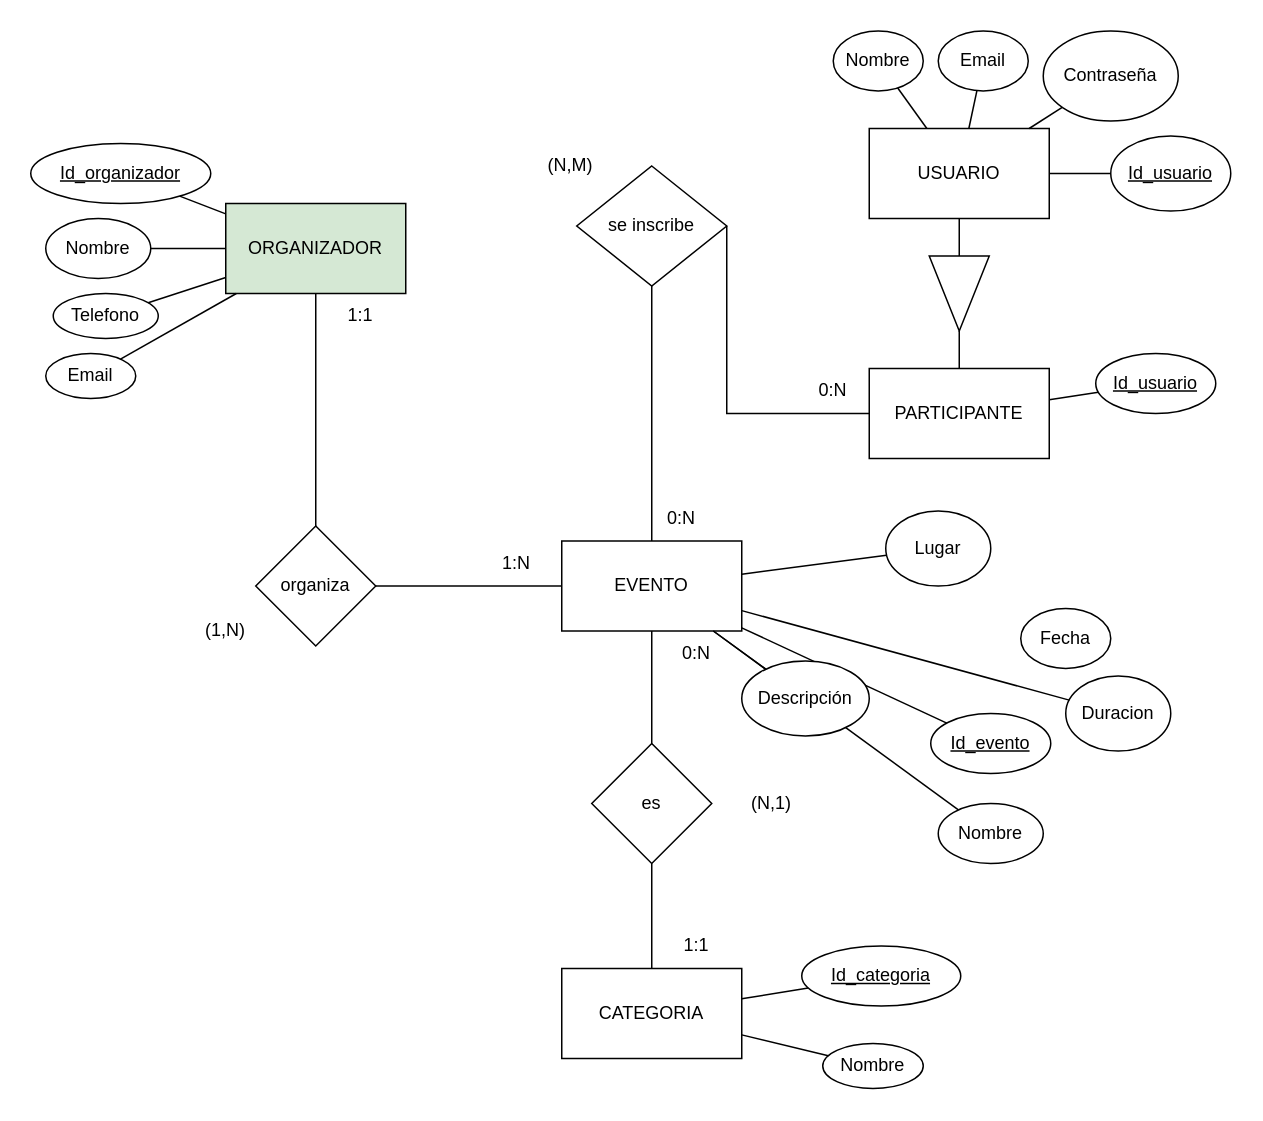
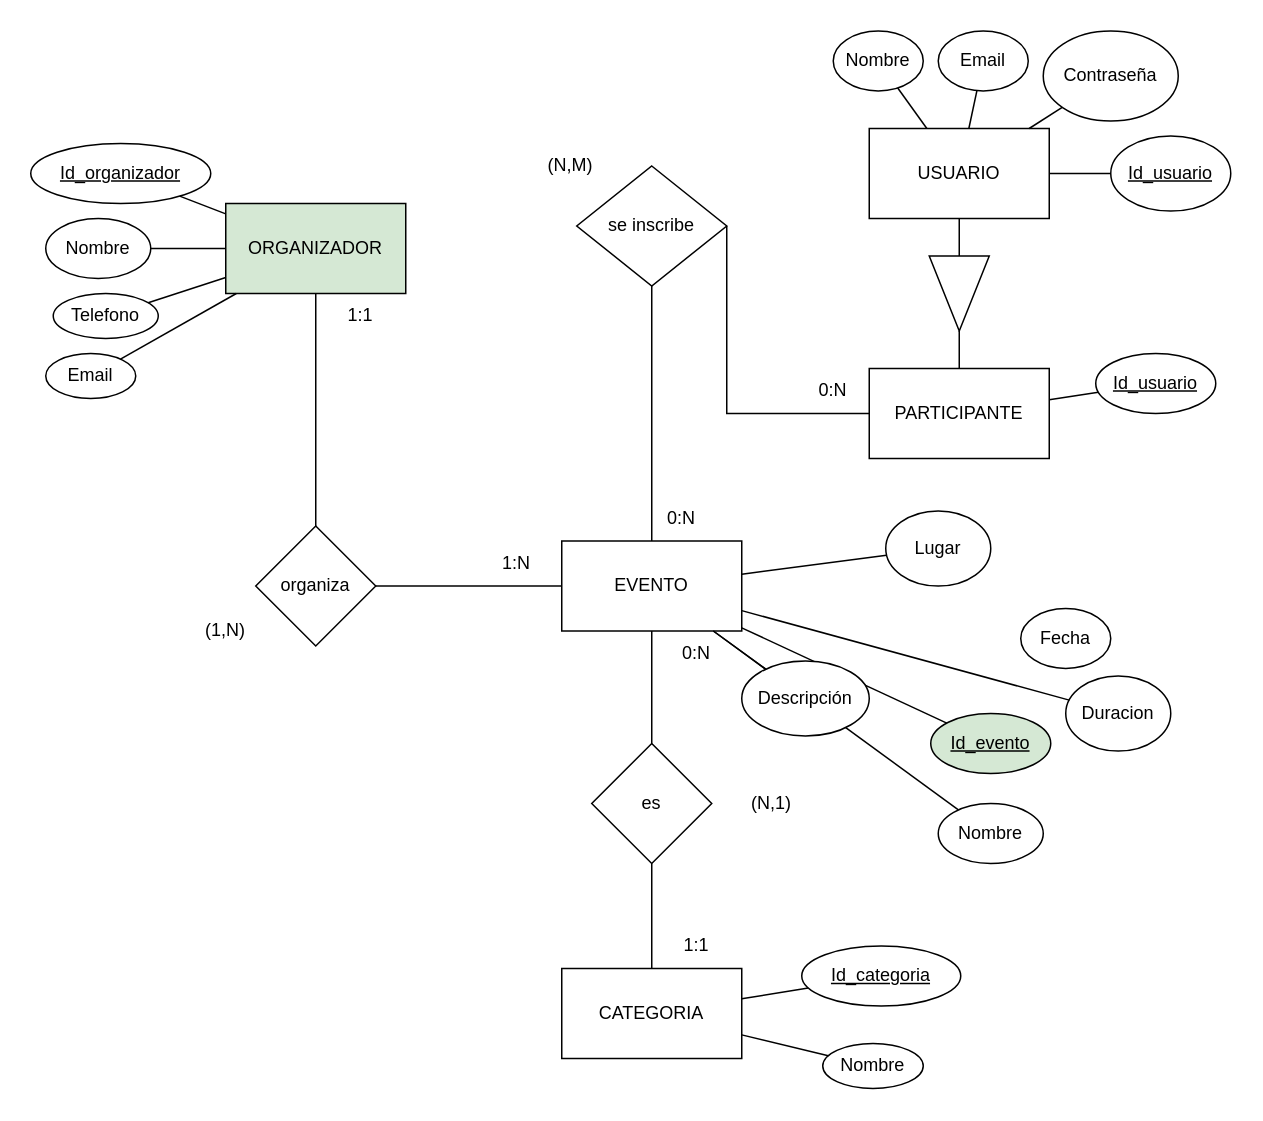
node "Id_evento": fillcolor #ffffff -> #d5e8d4
